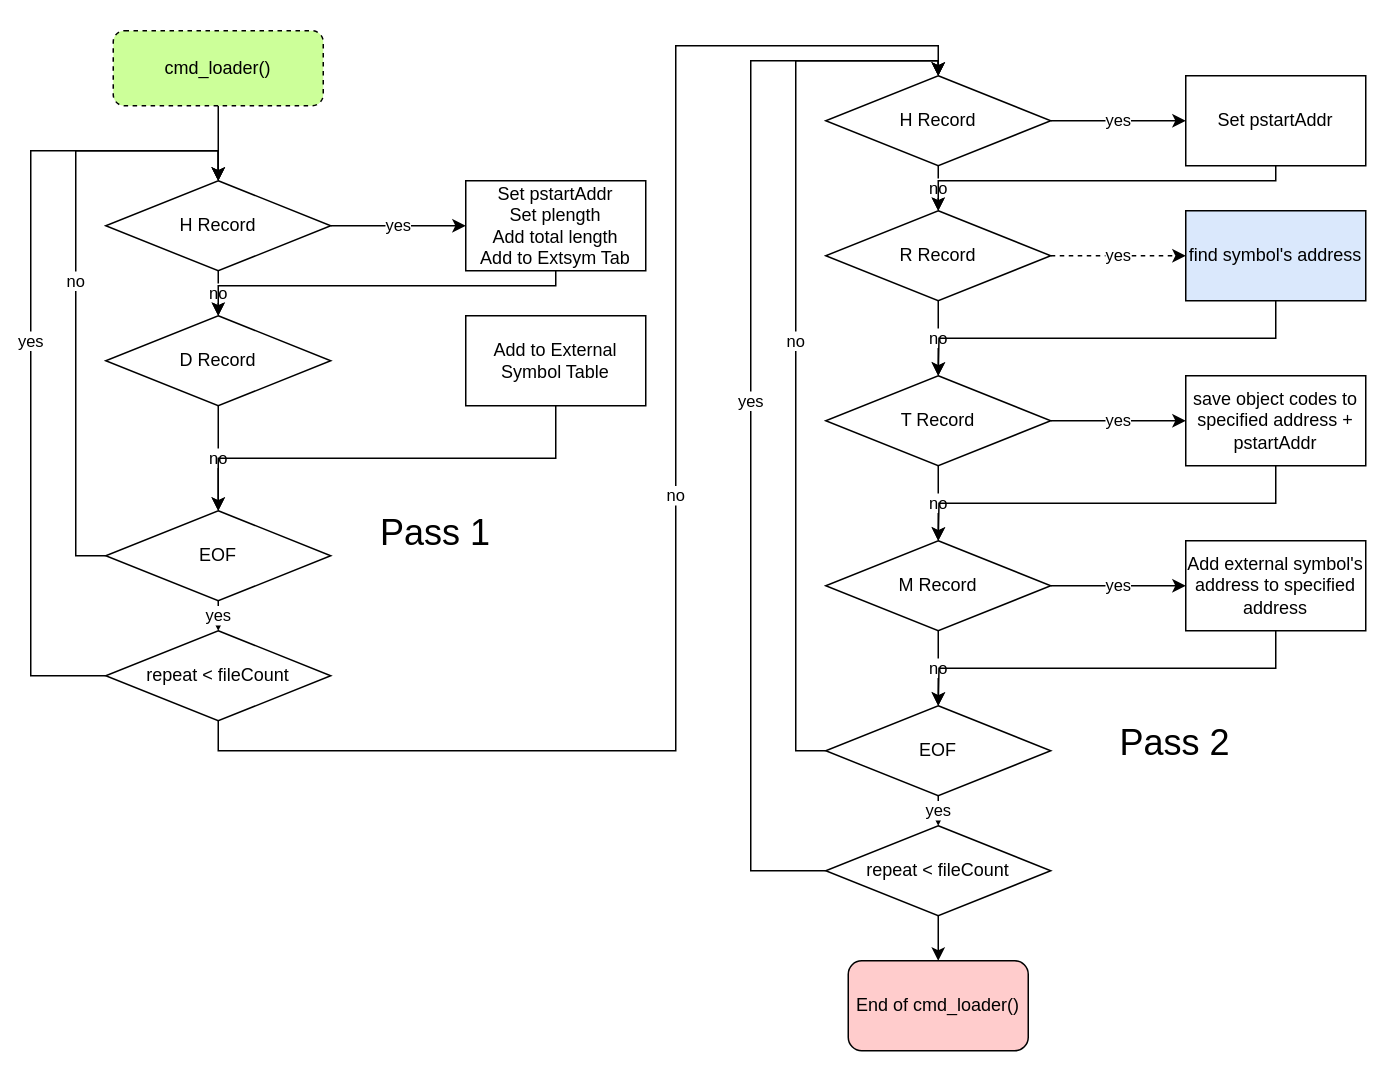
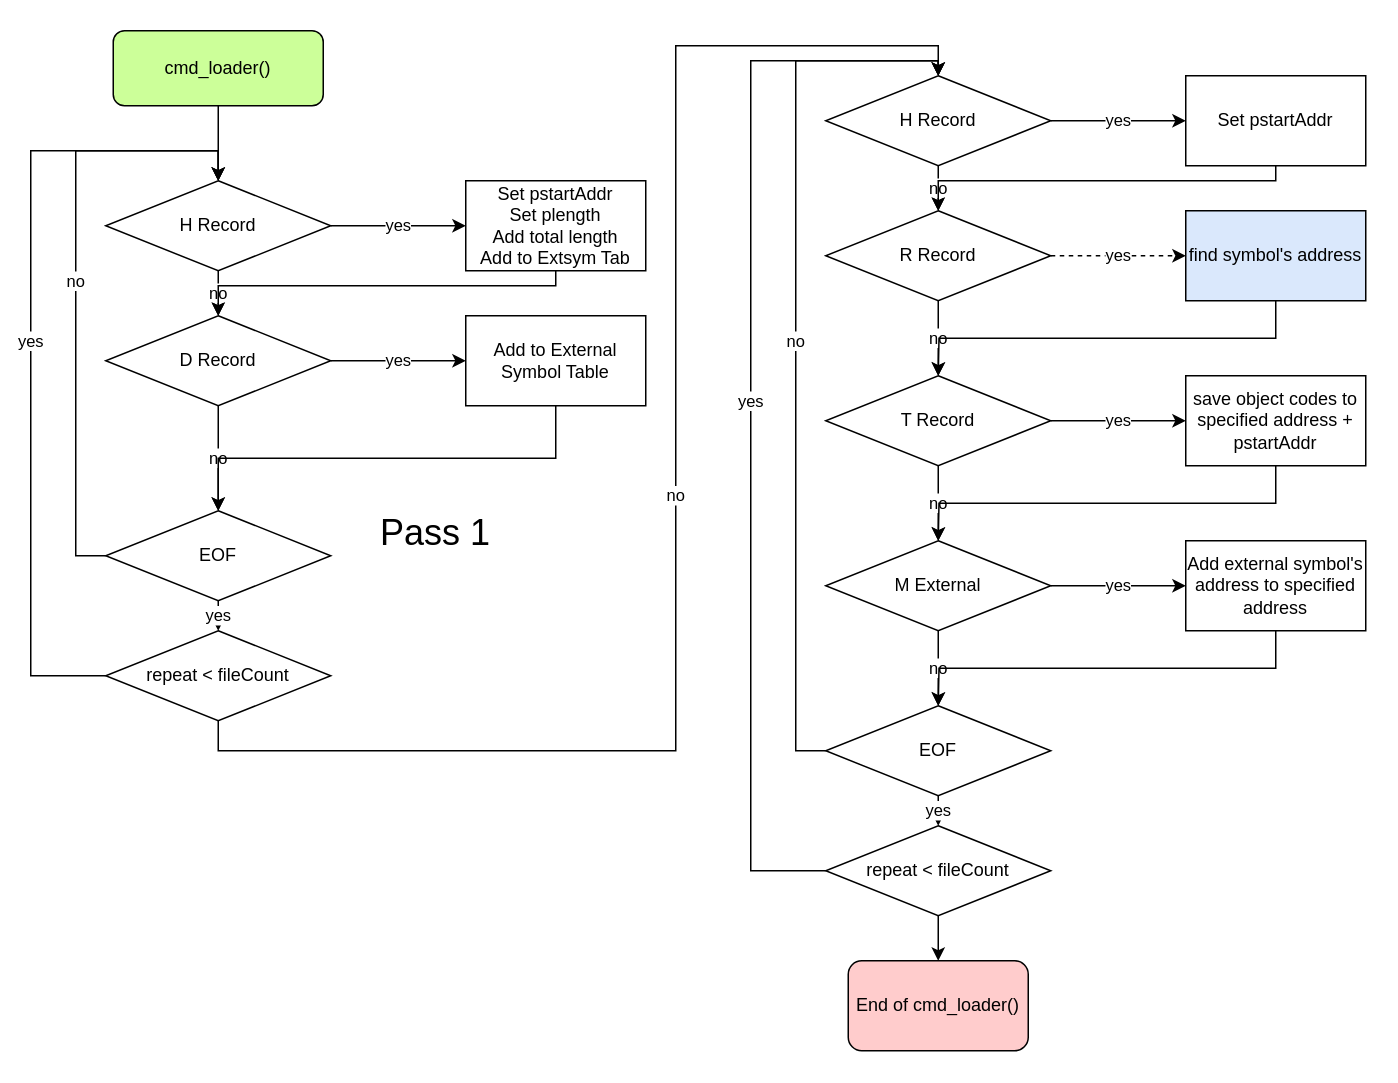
node "cmd_loader()": style dashed -> solid
edge "D Record" -> "Add to External Symbol Table": added, label "yes"
node "M Record": label "M Record" -> "M External"
node "Pass 2": removed
